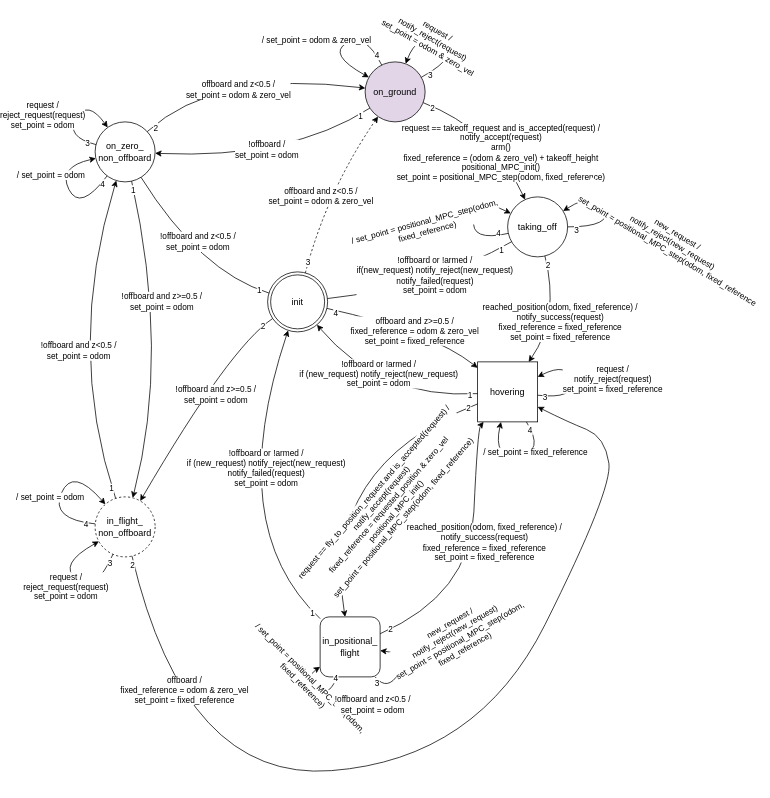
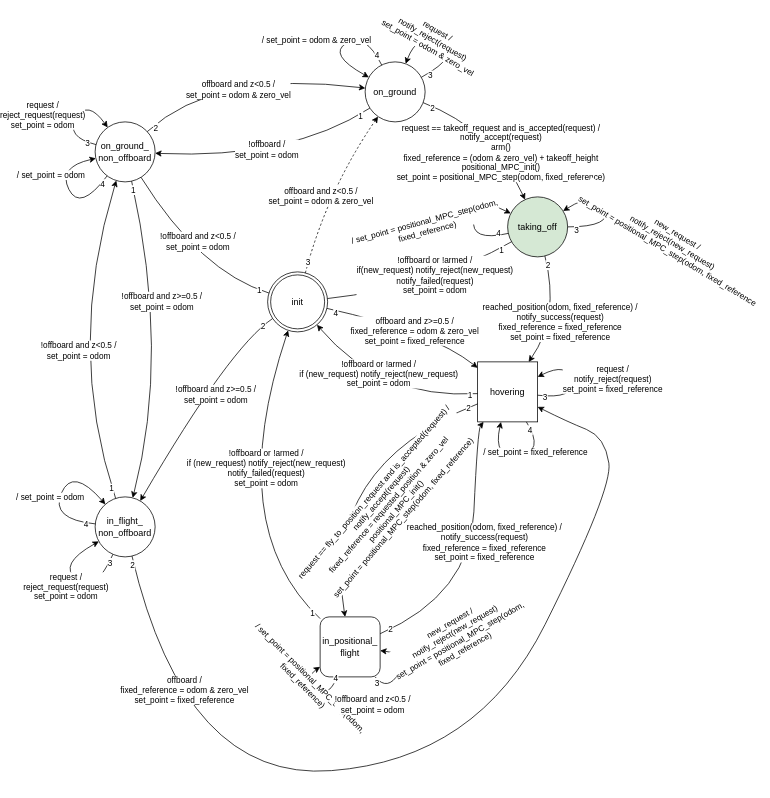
node "on_ground": fillcolor #e1d5e7 -> #ffffff
node "on_zero_ non_offboard": label "on_zero_ non_offboard" -> "on_ground_ non_offboard"
node "taking_off": fillcolor #ffffff -> #d5e8d4
node "in_flight_ non_offboard": style dashed -> solid
